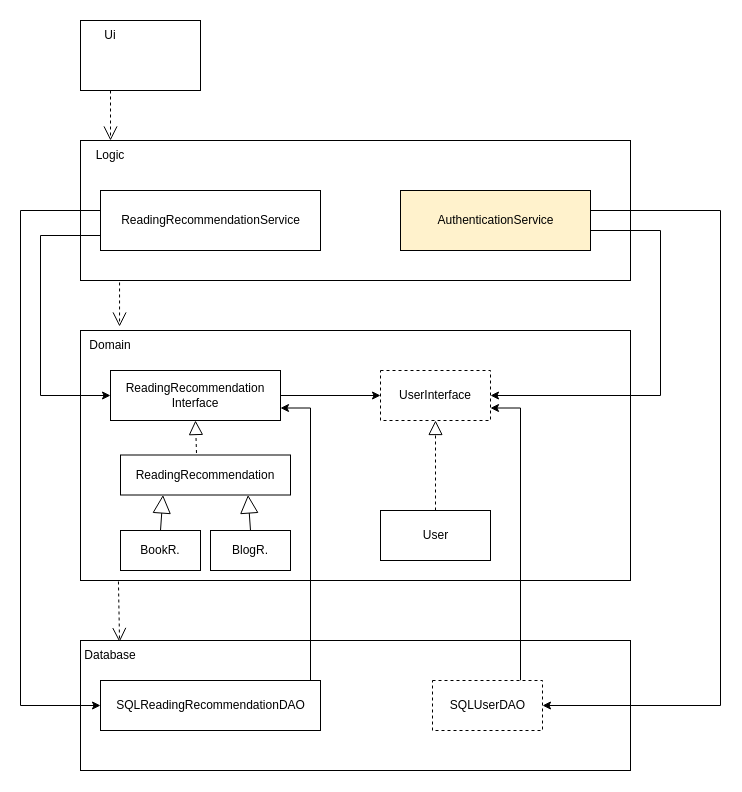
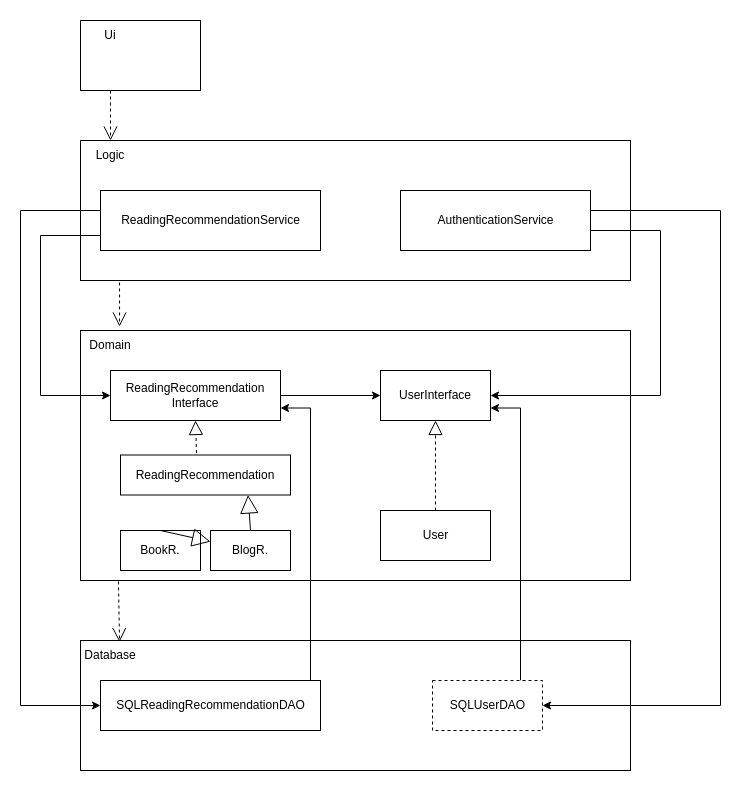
node "AuthenticationService": fillcolor #fff2cc -> #ffffff
node "UserInterface": style dashed -> solid
edge "BookR." -> "ReadingRecommendation": now "BookR." -> "BlogR."
